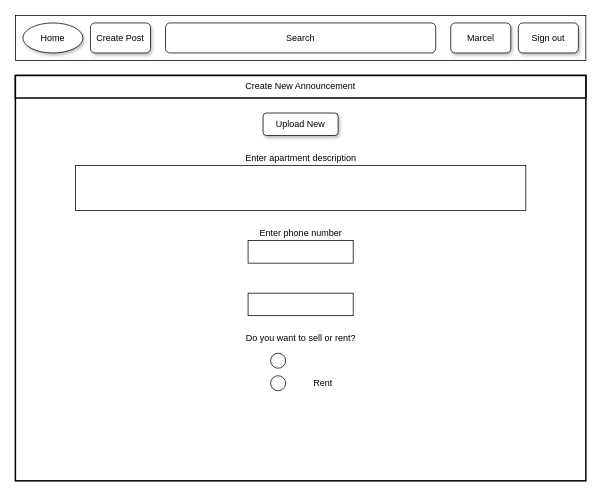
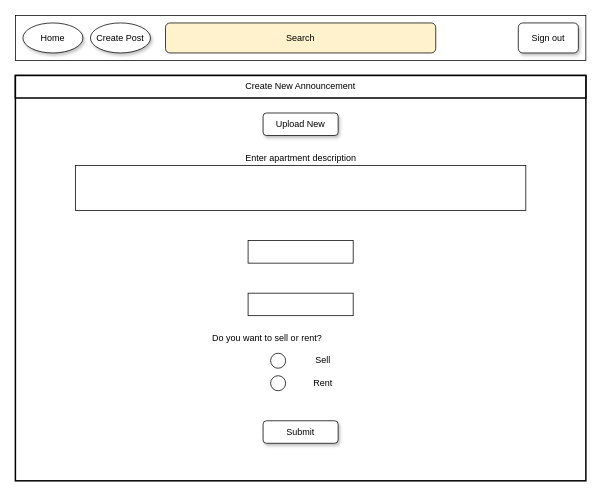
node "Create Post": shape rounded rectangle -> ellipse
node "Search": fillcolor #ffffff -> #fff2cc
node "Marcel": removed
node "Enter phone number": removed
node "Do you want to sell or rent?": moved (300, 338) -> (267, 338)
node "Sell": added
node "Submit": added
